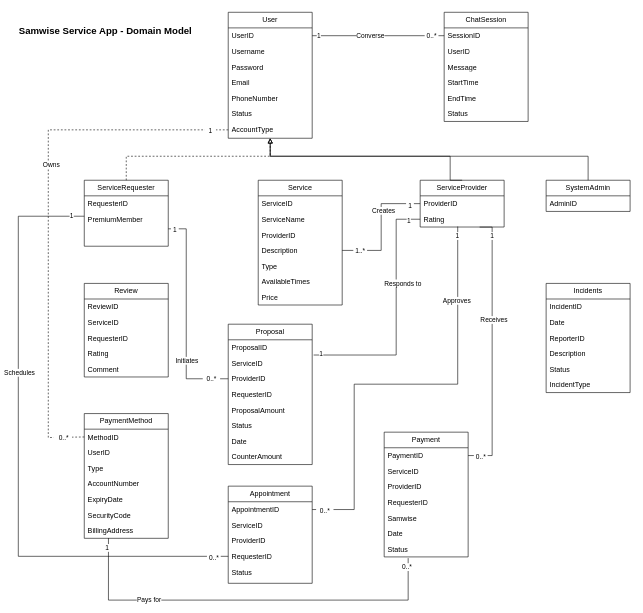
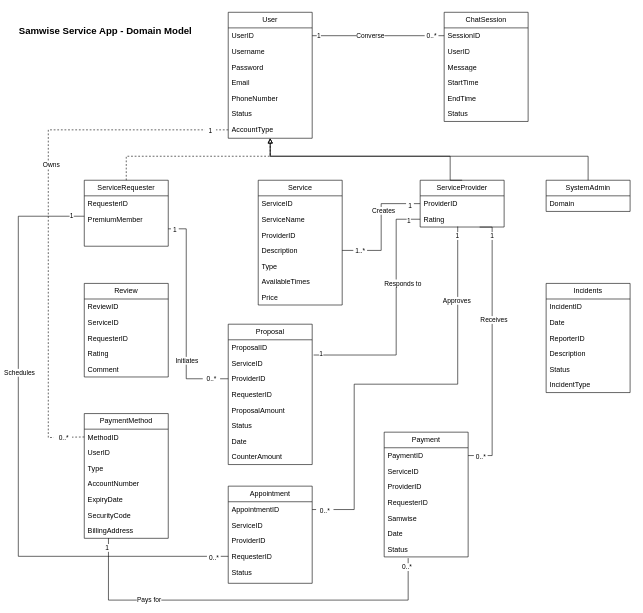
node "AdminID": label "AdminID" -> "Domain"
